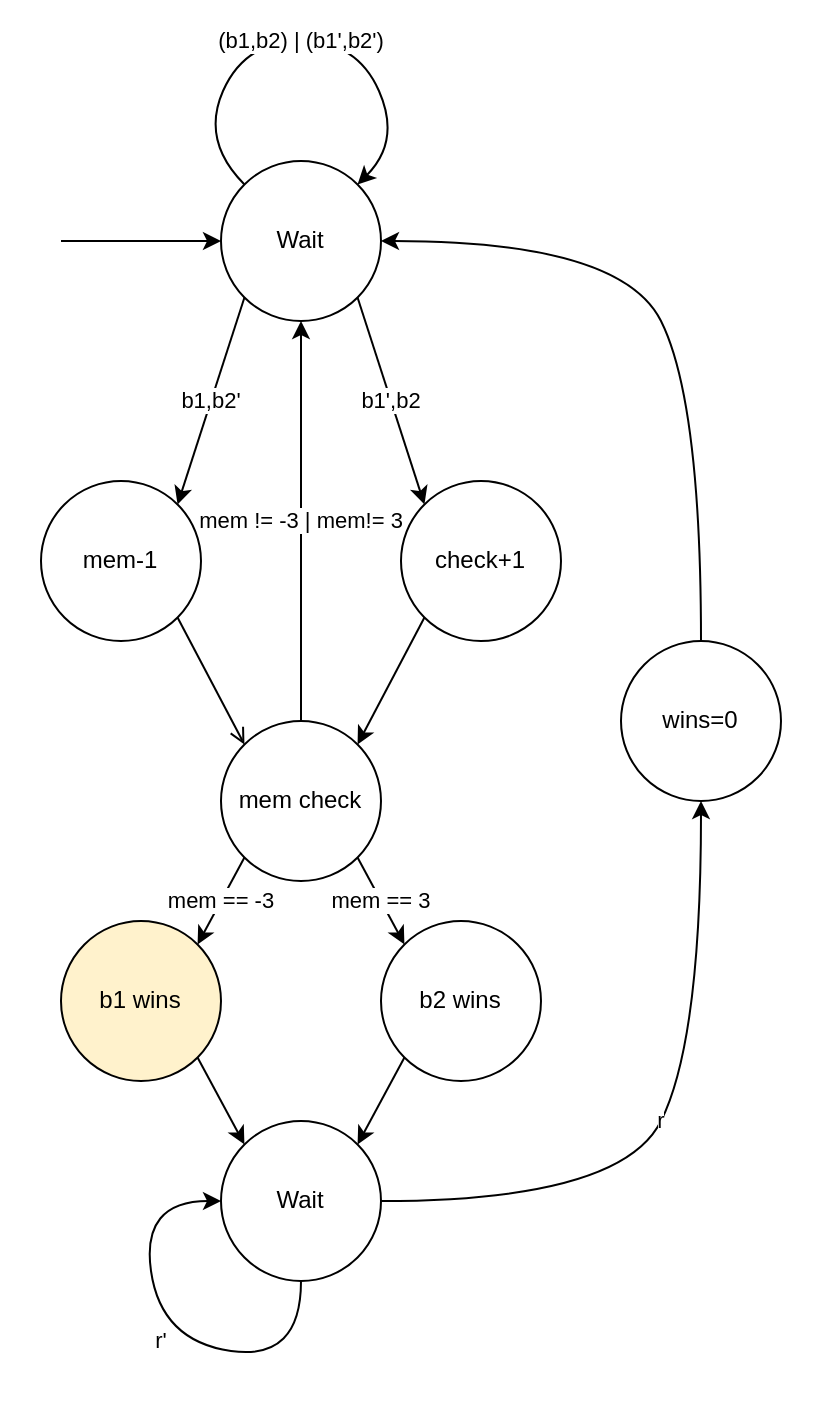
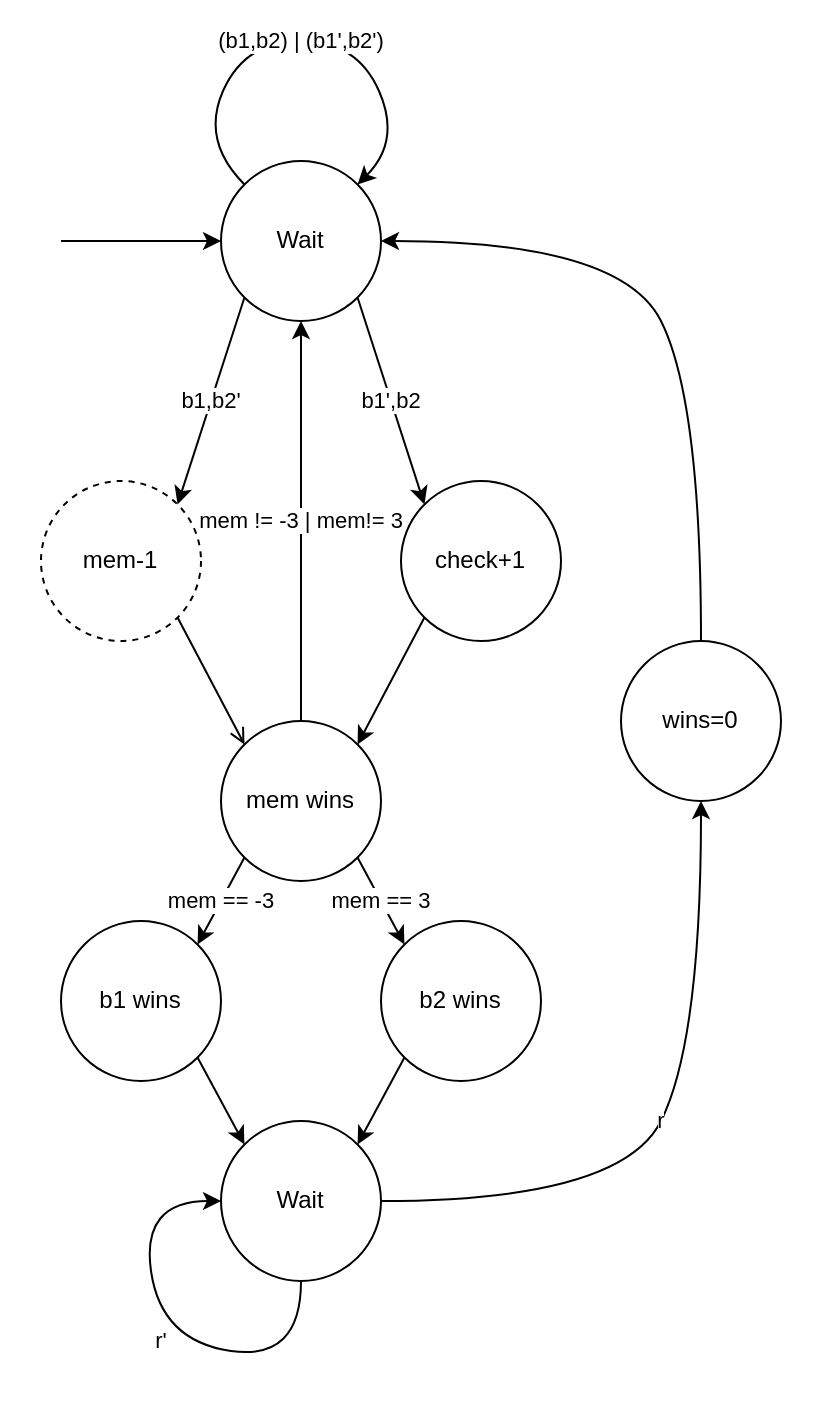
node "mem-1": style solid -> dashed
node "mem check": label "mem check" -> "mem wins"
node "b1 wins": fillcolor #fff2cc -> #ffffff
